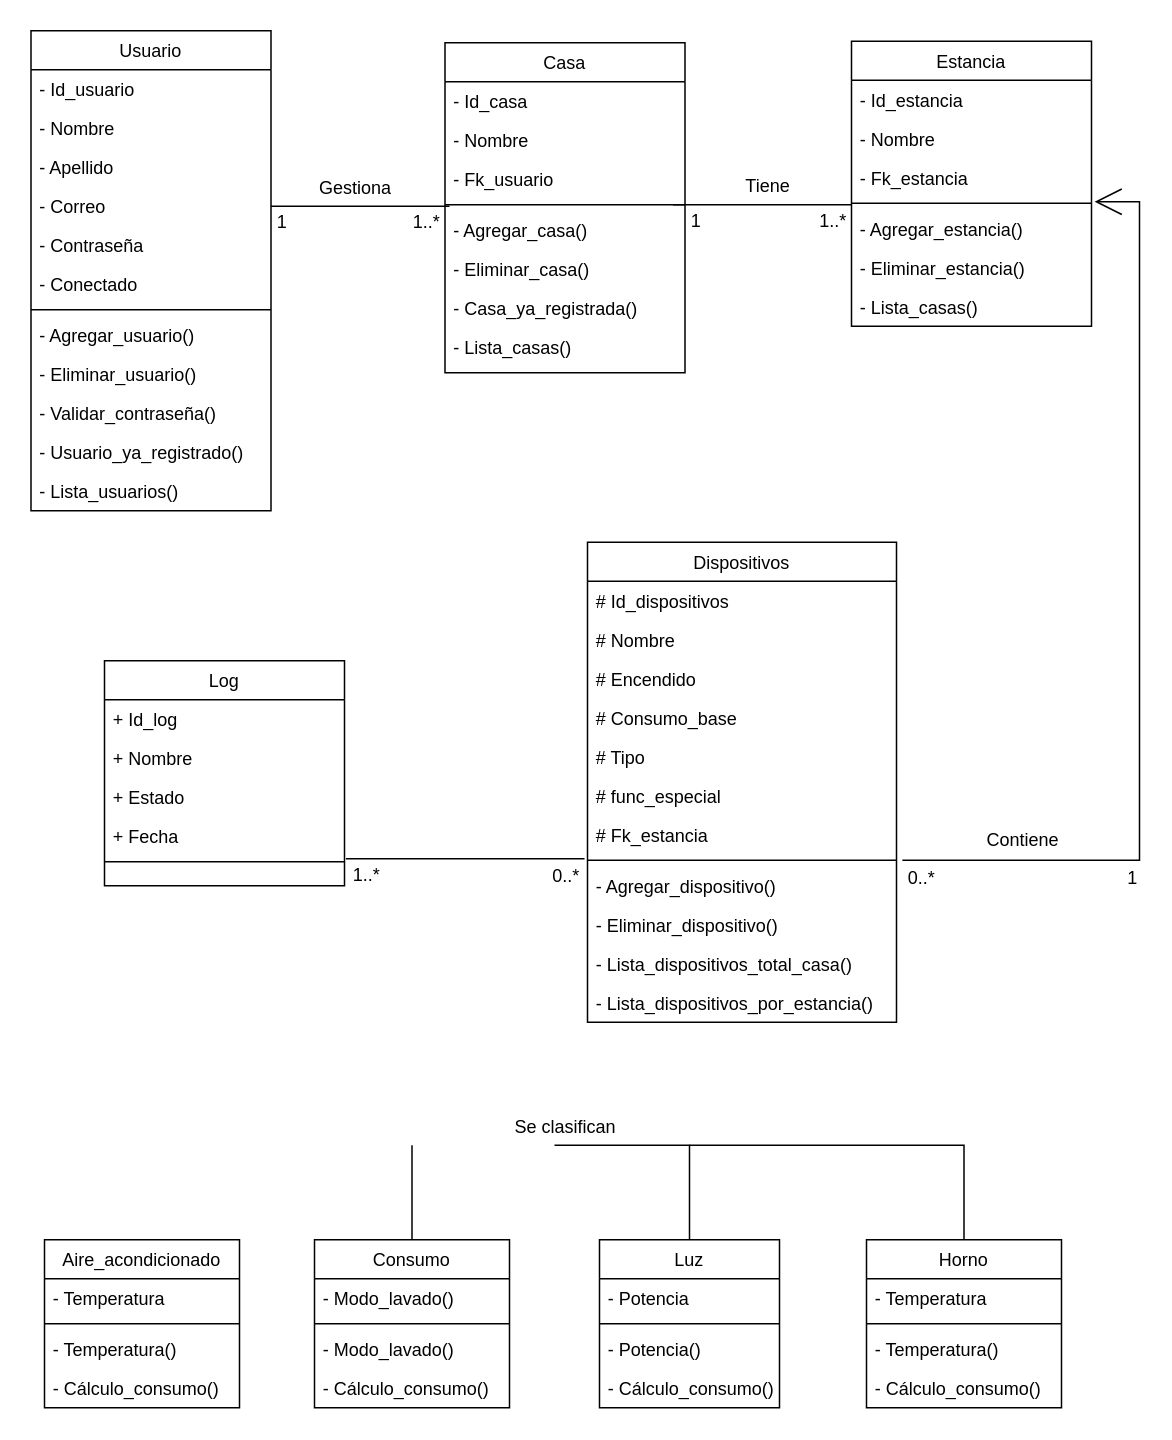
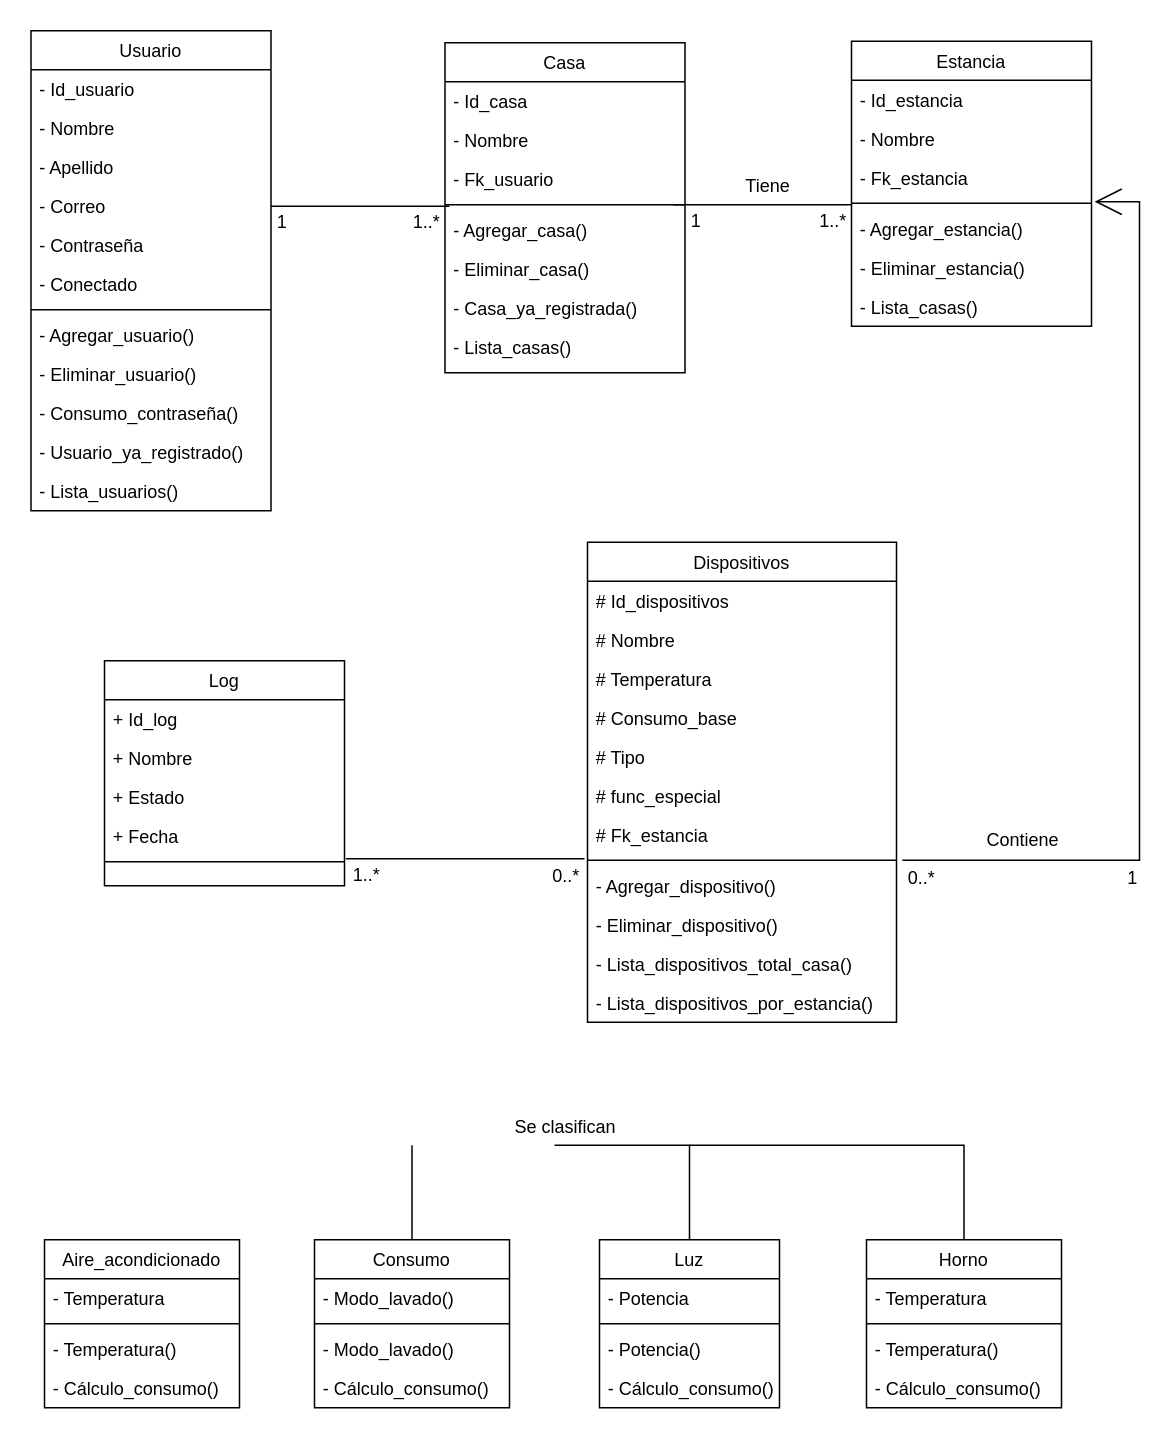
node "Gestiona": removed
node "- Validar_contraseña()": label "- Validar_contraseña()" -> "- Consumo_contraseña()"
node "# Encendido": label "# Encendido" -> "# Temperatura"
